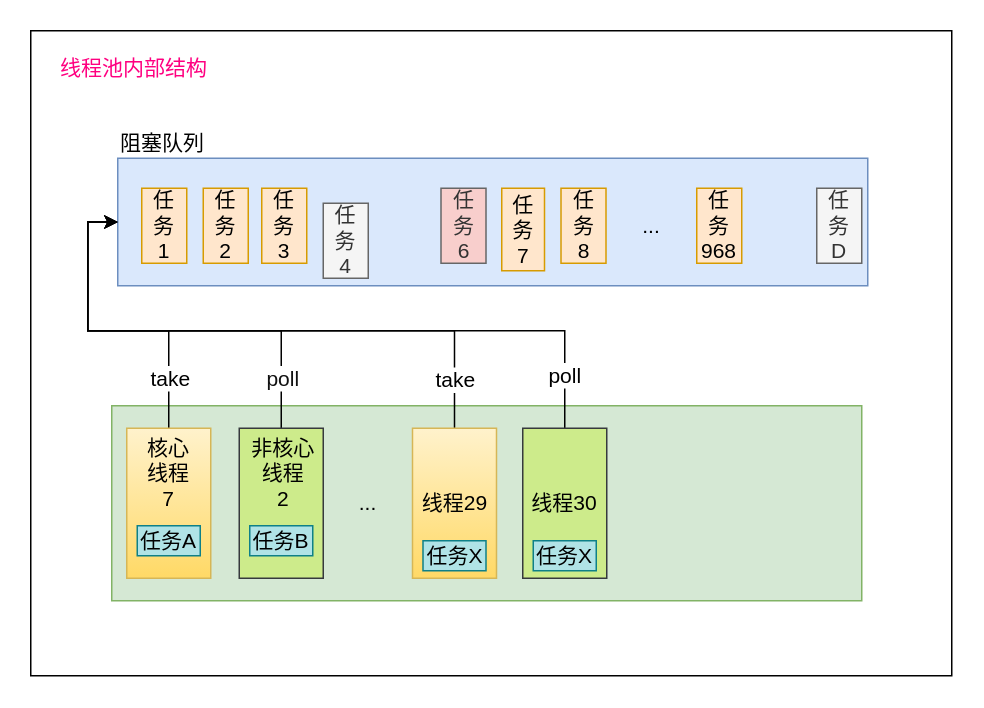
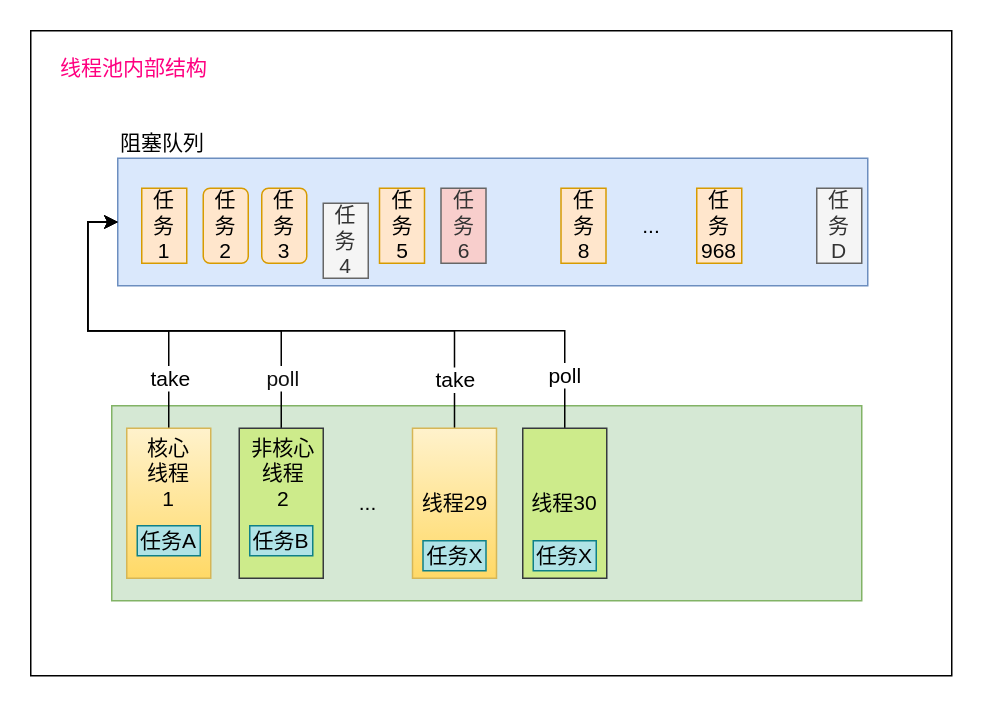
node "任务2": shape rectangle -> rounded rectangle
node "任务3": shape rectangle -> rounded rectangle
node "任务5": added
node "任务7": removed
node "核心线程7": label "核心线程7" -> "核心线程1"
